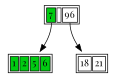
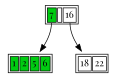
node "7": text "96" -> "16"
node "18": text "21" -> "22"
